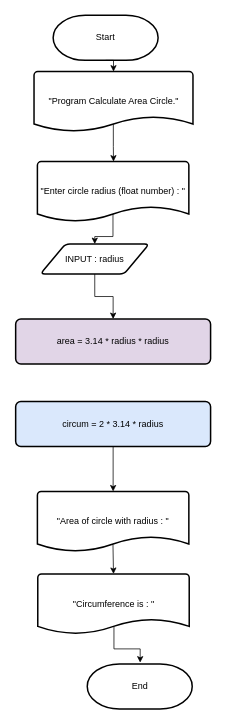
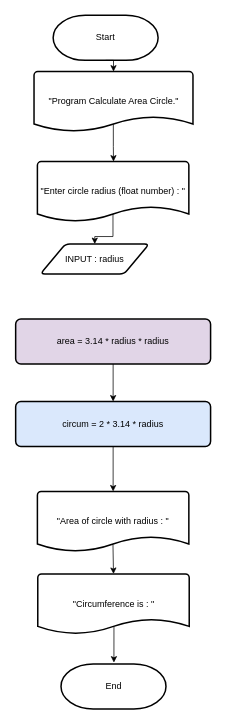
edge "INPUT : radius" -> "area = 3.14 * radius * radius": removed
edge "area = 3.14 * radius * radius" -> "circum = 2 * 3.14 * radius": added
node "End": moved (140, 687) -> (113, 687)
